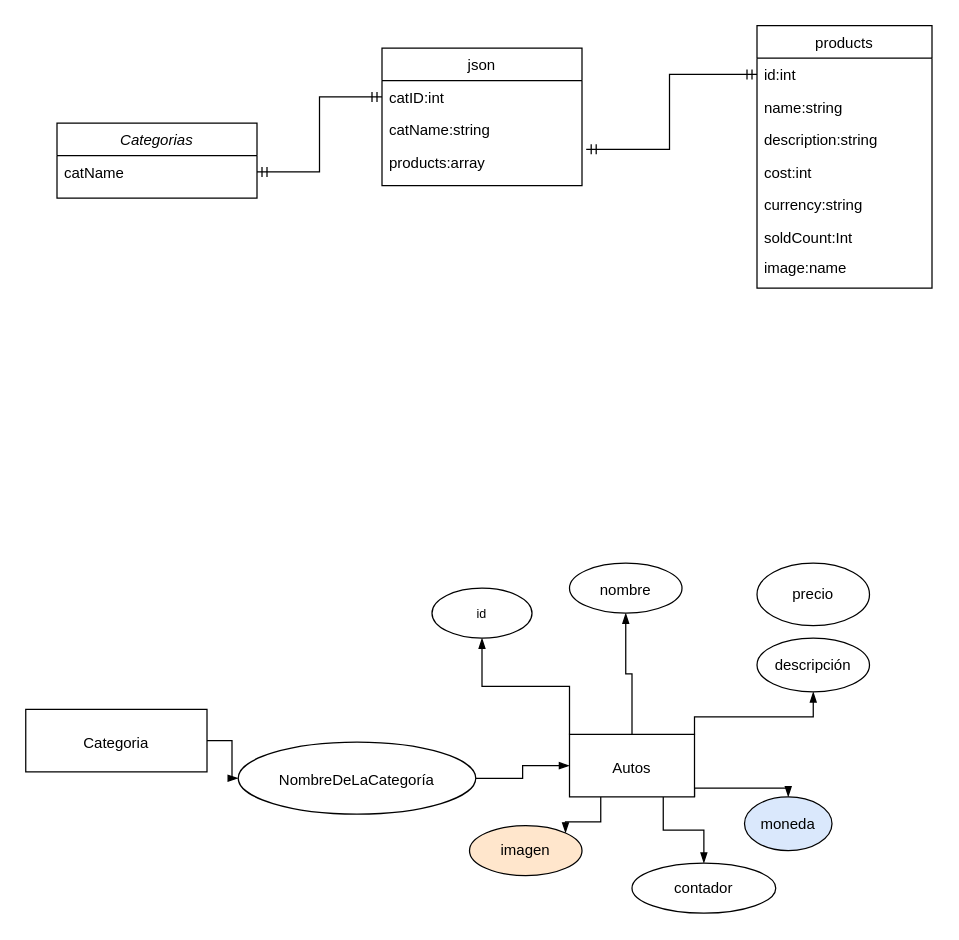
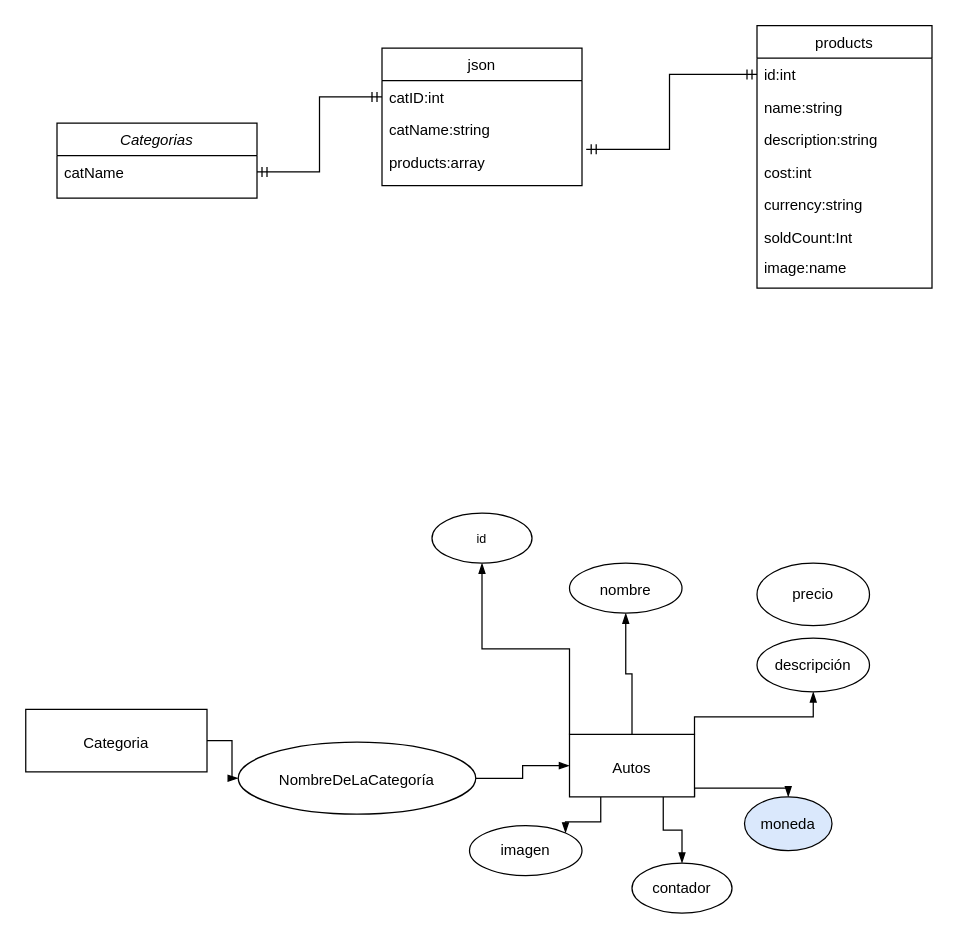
node "id": moved (482, 613) -> (482, 538)
node "imagen": fillcolor #ffe6cc -> #ffffff
node "contador": size 144x50 -> 100x50
